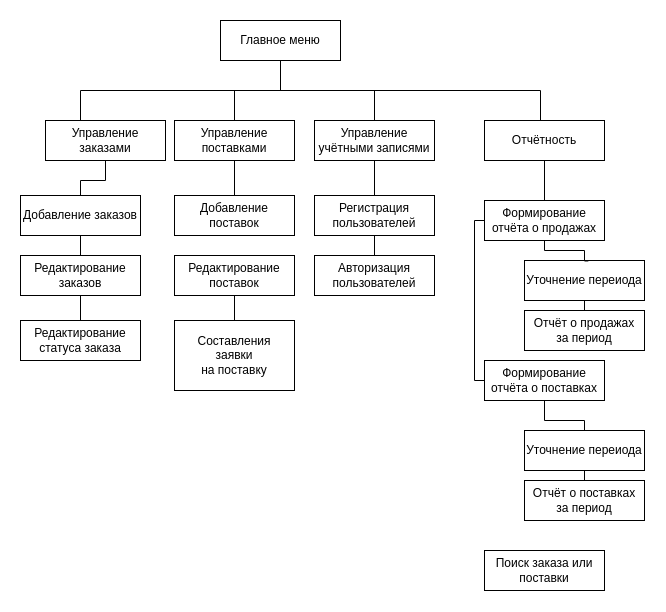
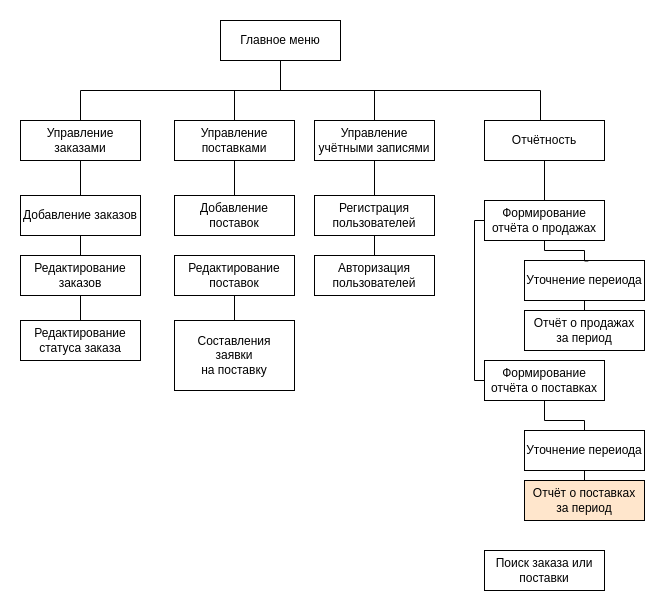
node "Управление заказами": moved (106, 141) -> (81, 141)
node "Отчёт о поставках за период": fillcolor #ffffff -> #ffe6cc
